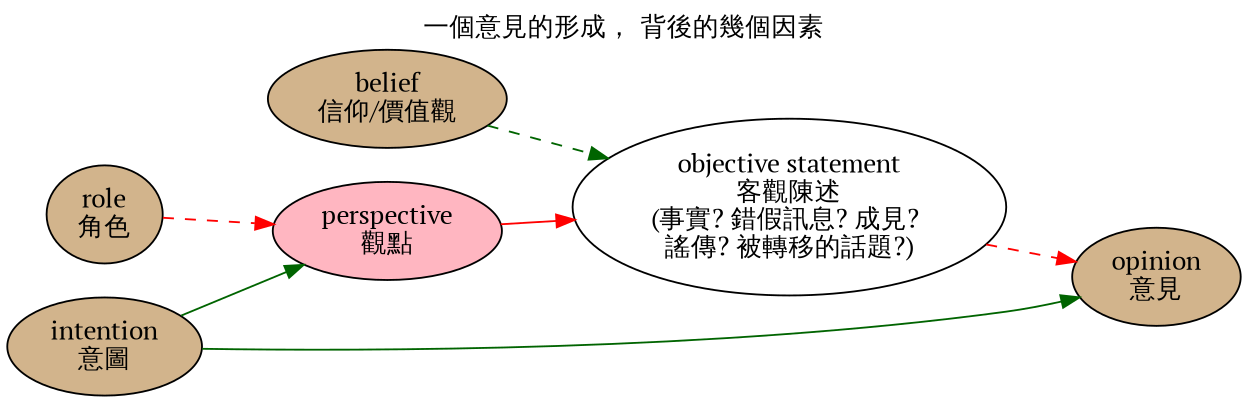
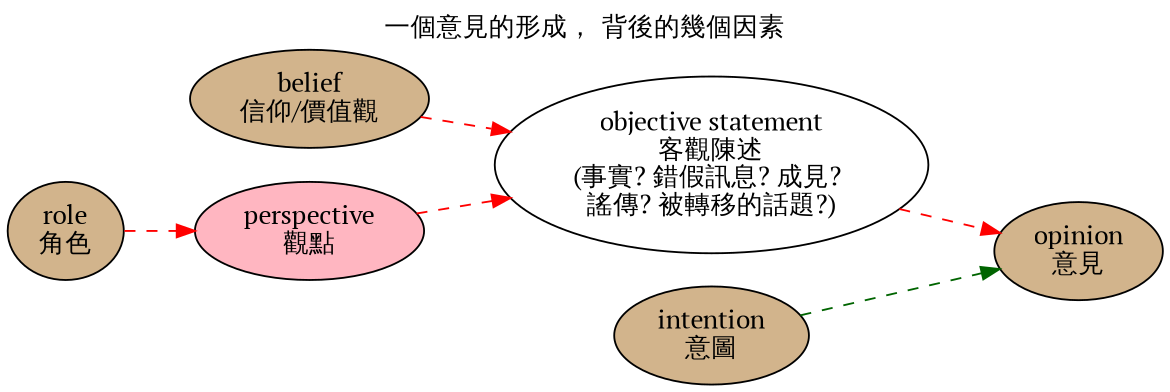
edge "belief 信仰/價值觀" -> "objective statement 客觀陳述 (事實? 錯假訊息? 成見? 謠傳? 被轉移的話題?)": color darkgreen -> red
edge "perspective 觀點" -> "objective statement 客觀陳述 (事實? 錯假訊息? 成見? 謠傳? 被轉移的話題?)": style solid -> dashed
edge "intention 意圖" -> "perspective 觀點": removed
edge "intention 意圖" -> "opinion 意見": style solid -> dashed
